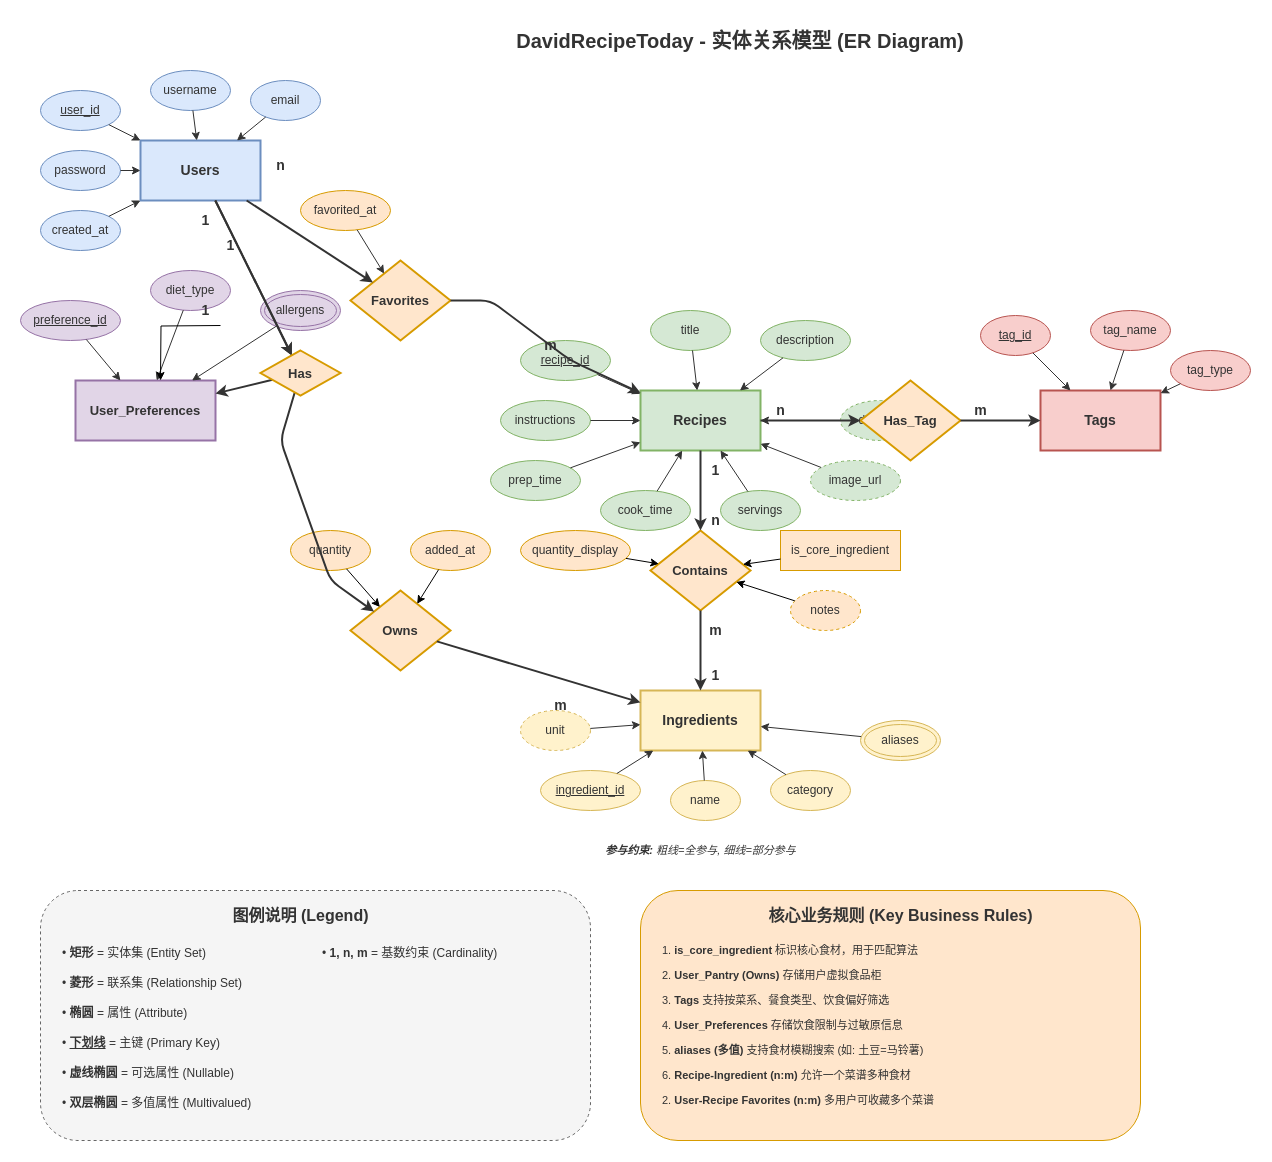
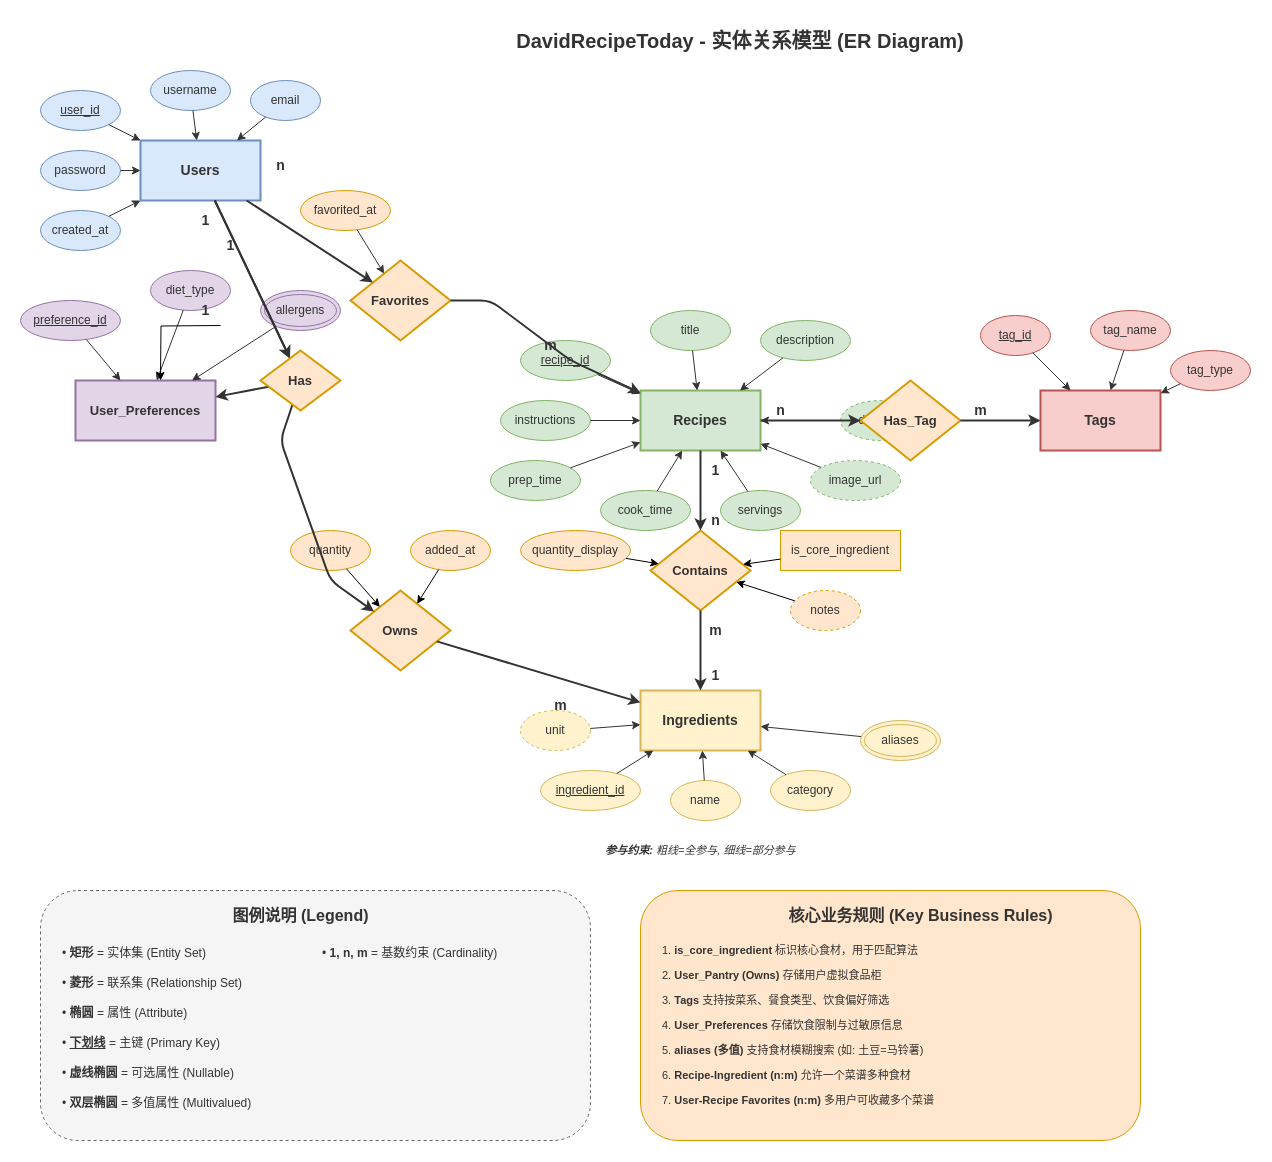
node "Has": size 80x45 -> 80x60
node "核心业务规则 (Key Business Rules)": moved (901, 916) -> (921, 916)
node "2. User-Recipe Favorites (n:m) 多用户可收藏多个菜谱": label "2. User-Recipe Favorites (n:m) 多用户可收藏多个菜谱" -> "7. User-Recipe Favorites (n:m) 多用户可收藏多个菜谱"
